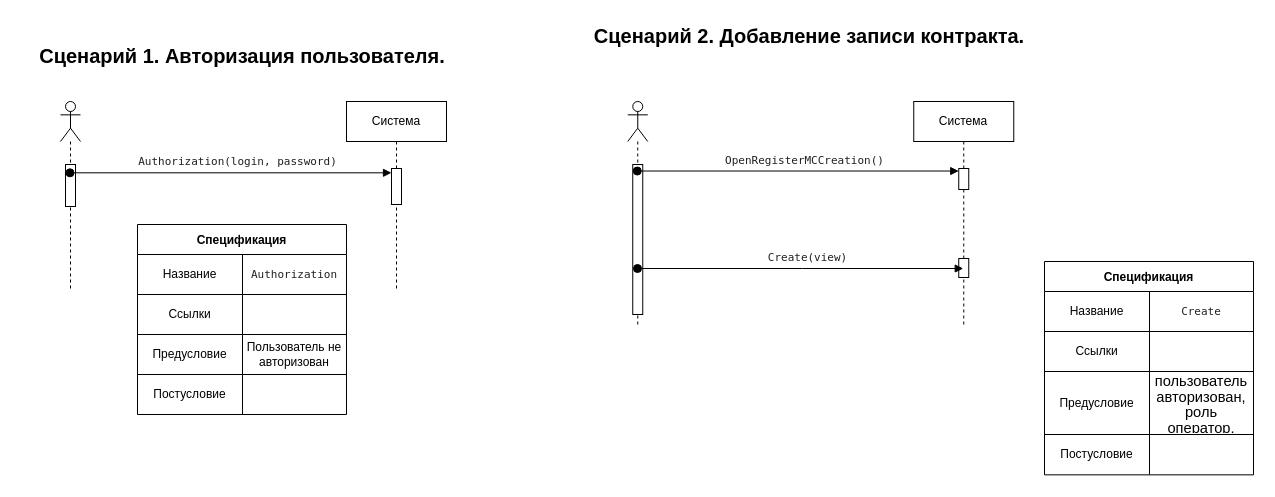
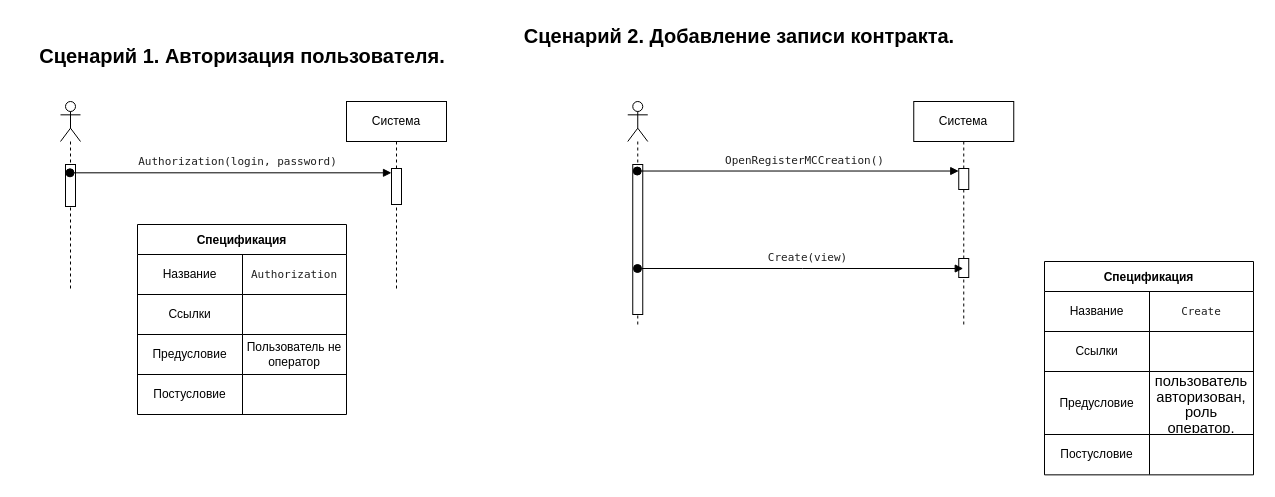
node "Сценарий 2. Добавление записи контракта.": moved (809, 36) -> (739, 36)
node "Пользователь не авторизован": label "Пользователь не авторизован" -> "Пользователь не оператор"
